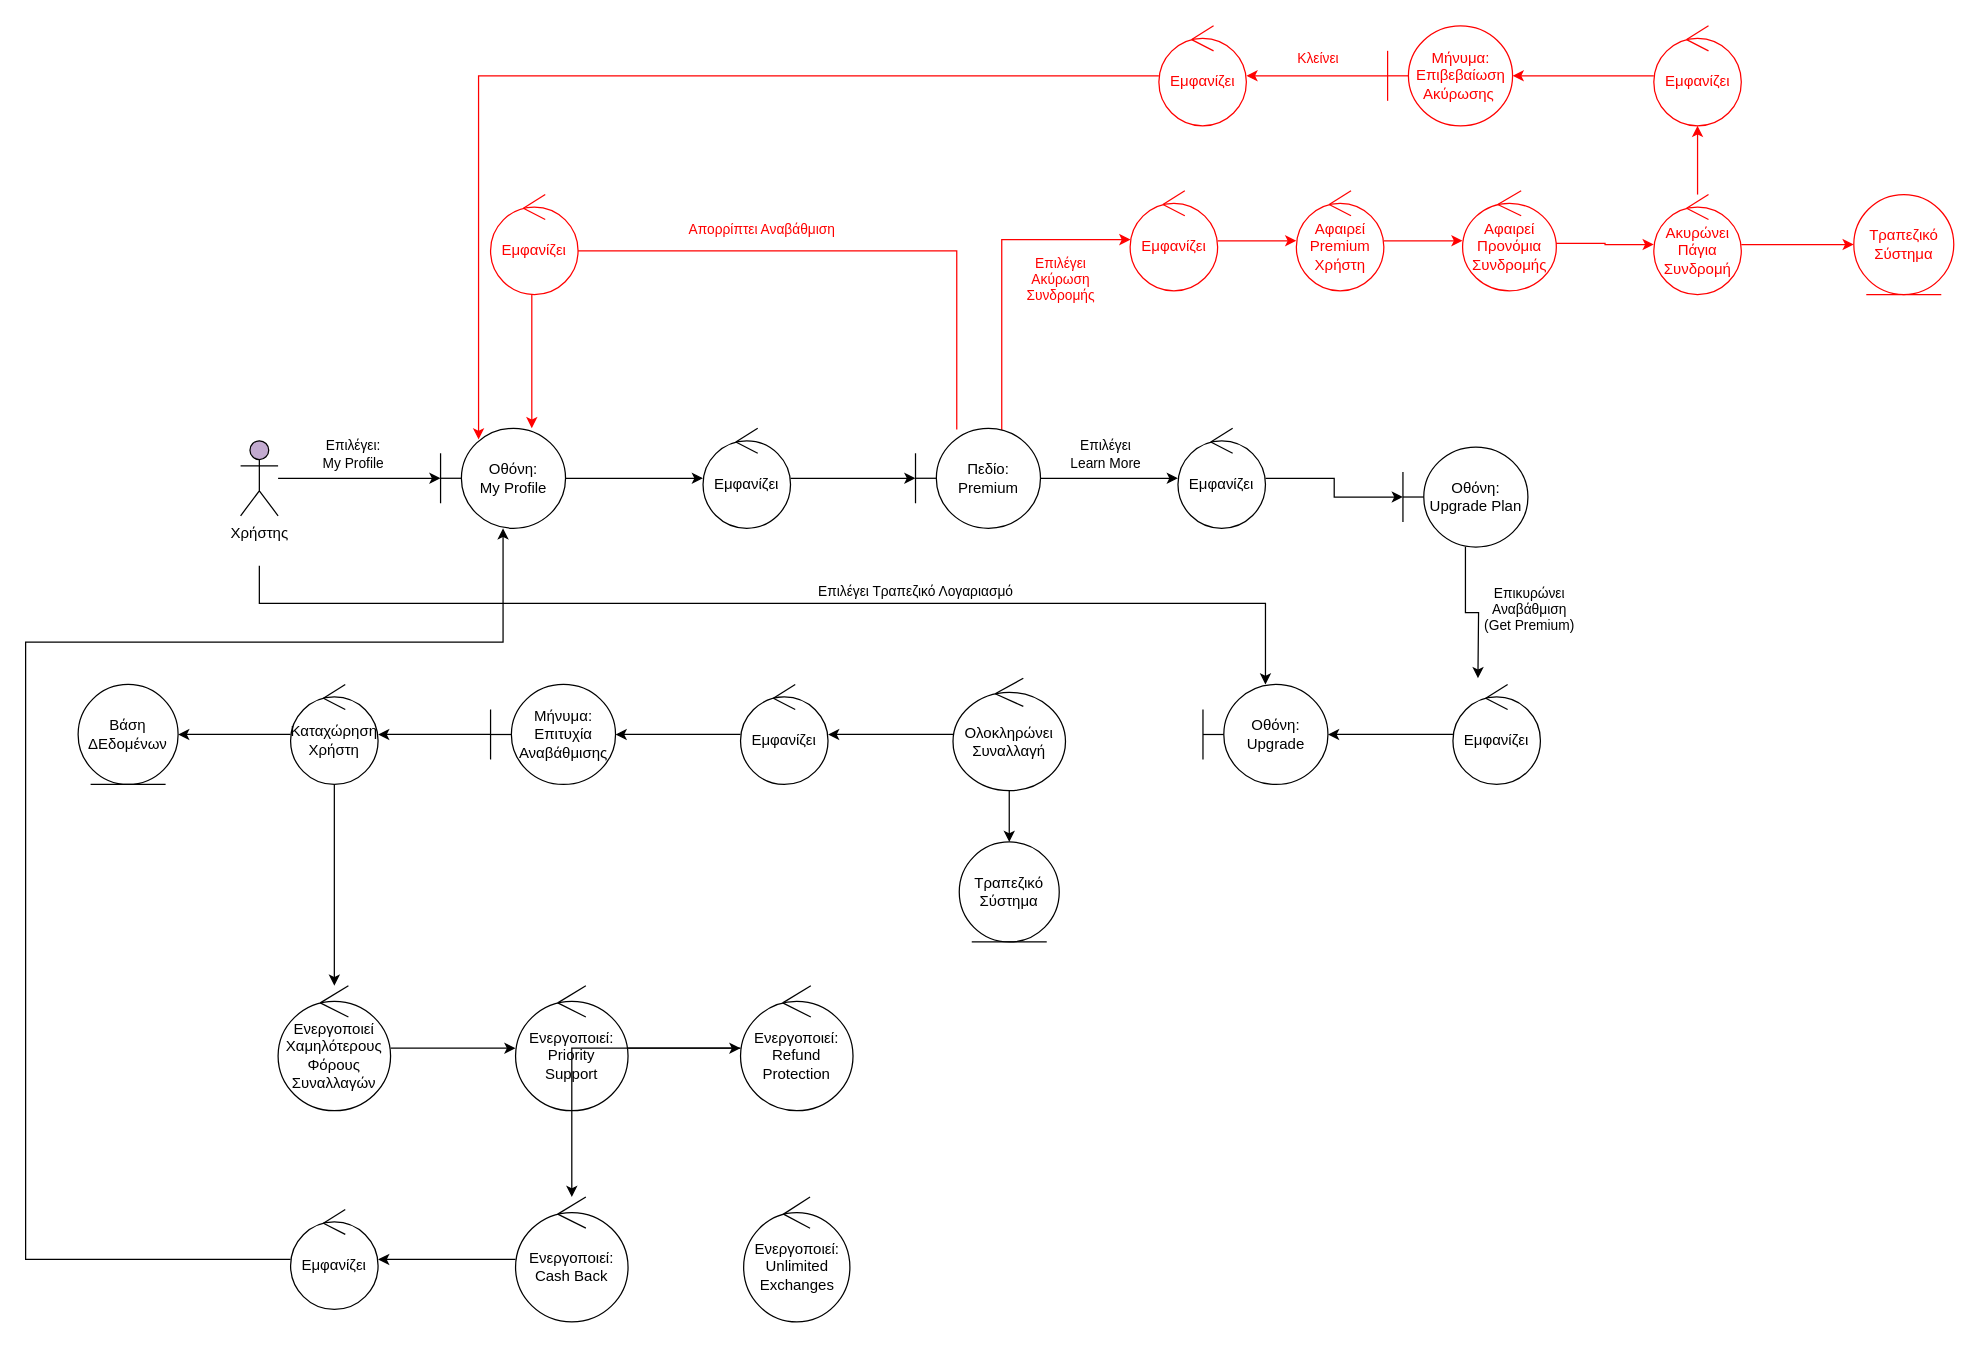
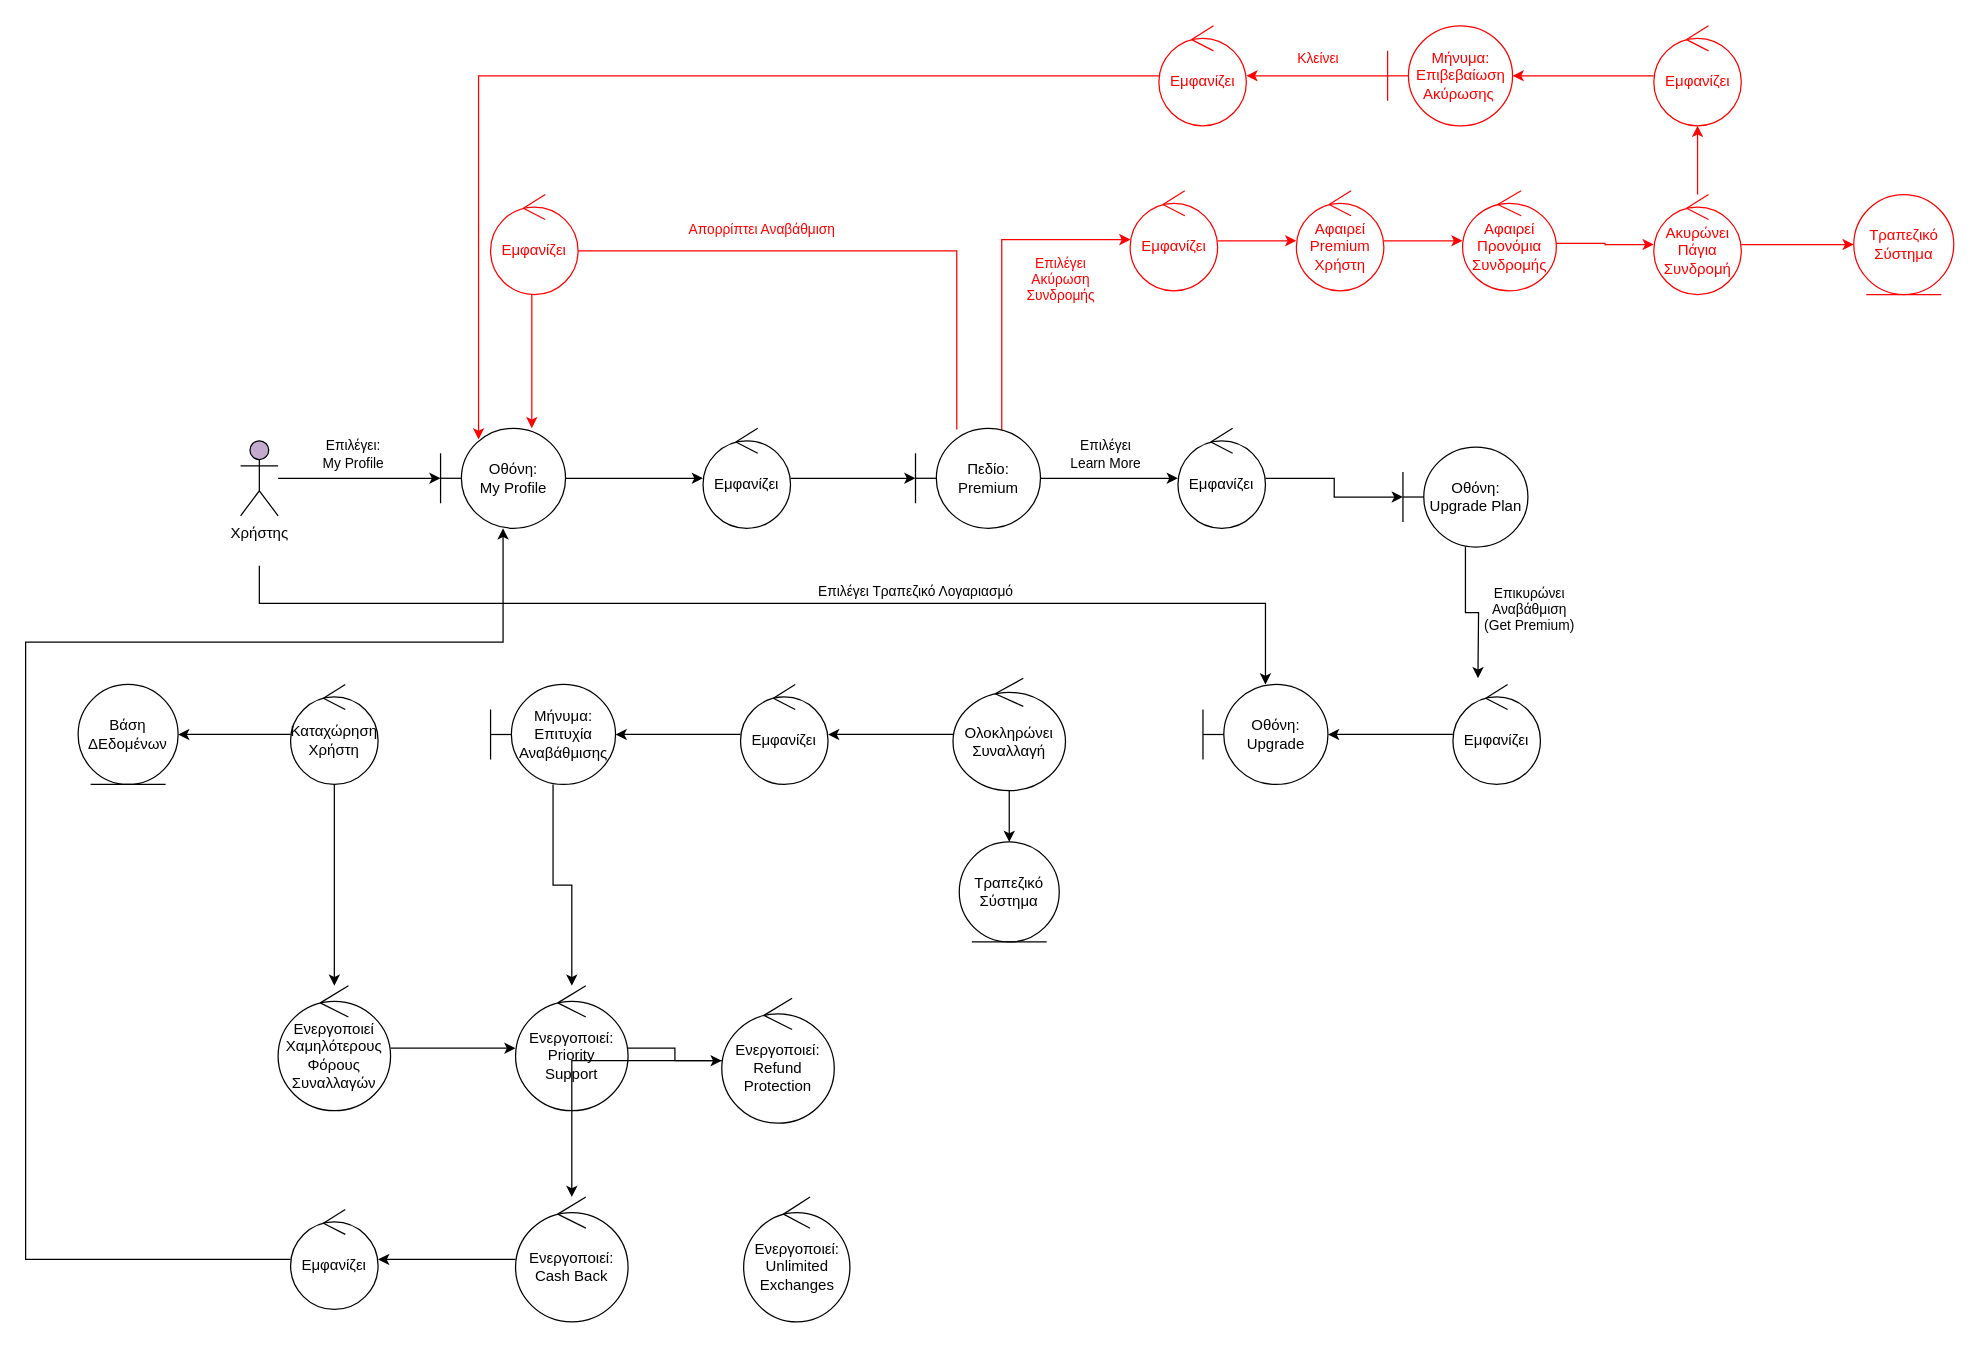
edge "Μήνυμα: Επιτυχία Αναβάθμισης" -> "Καταχώρηση Χρήστη": now "Μήνυμα: Επιτυχία Αναβάθμισης" -> "Ενεργοποιεί: Priority Support"
node "Ενεργοποιεί: Refund Protection": moved (797, 1048) -> (778, 1061)
